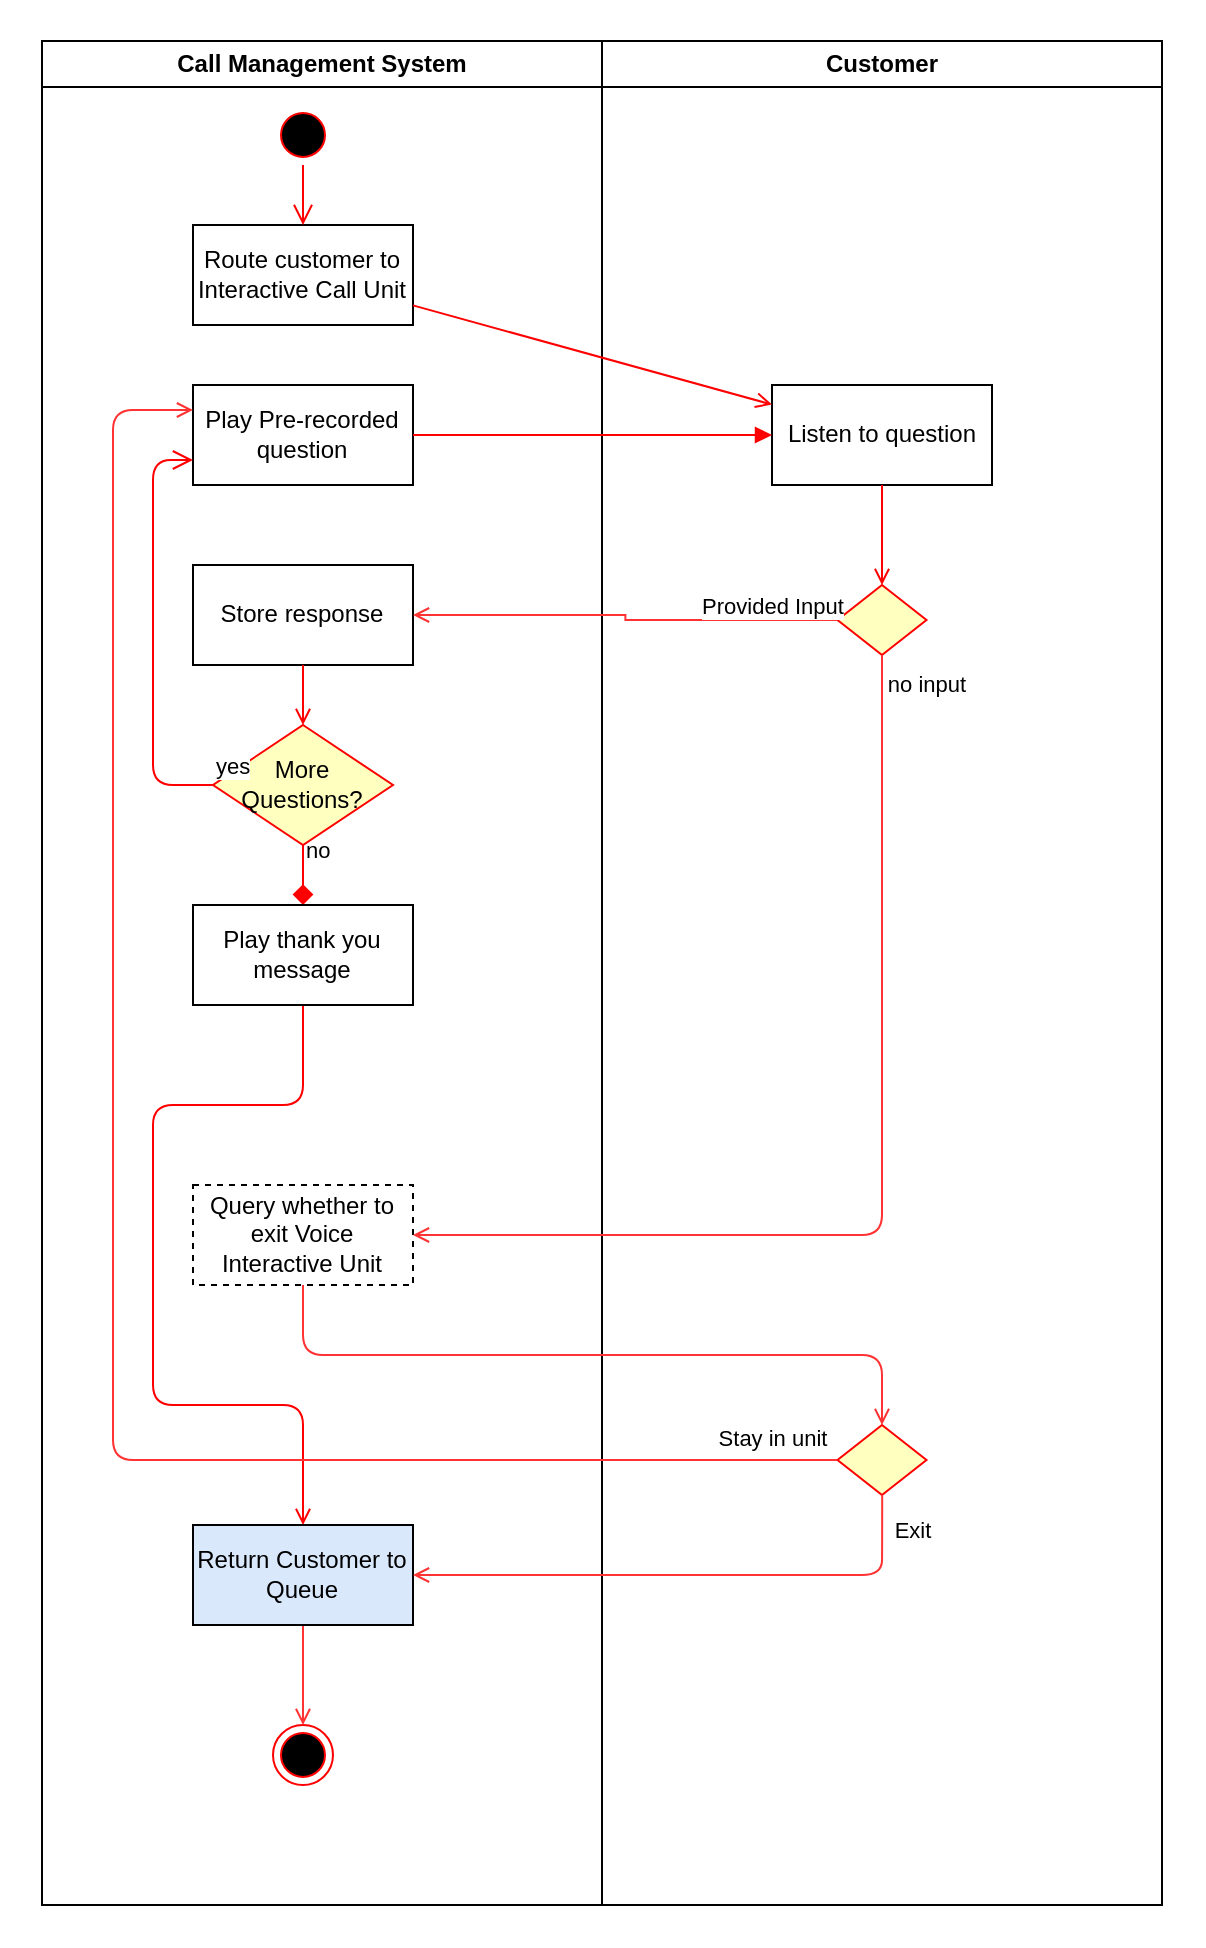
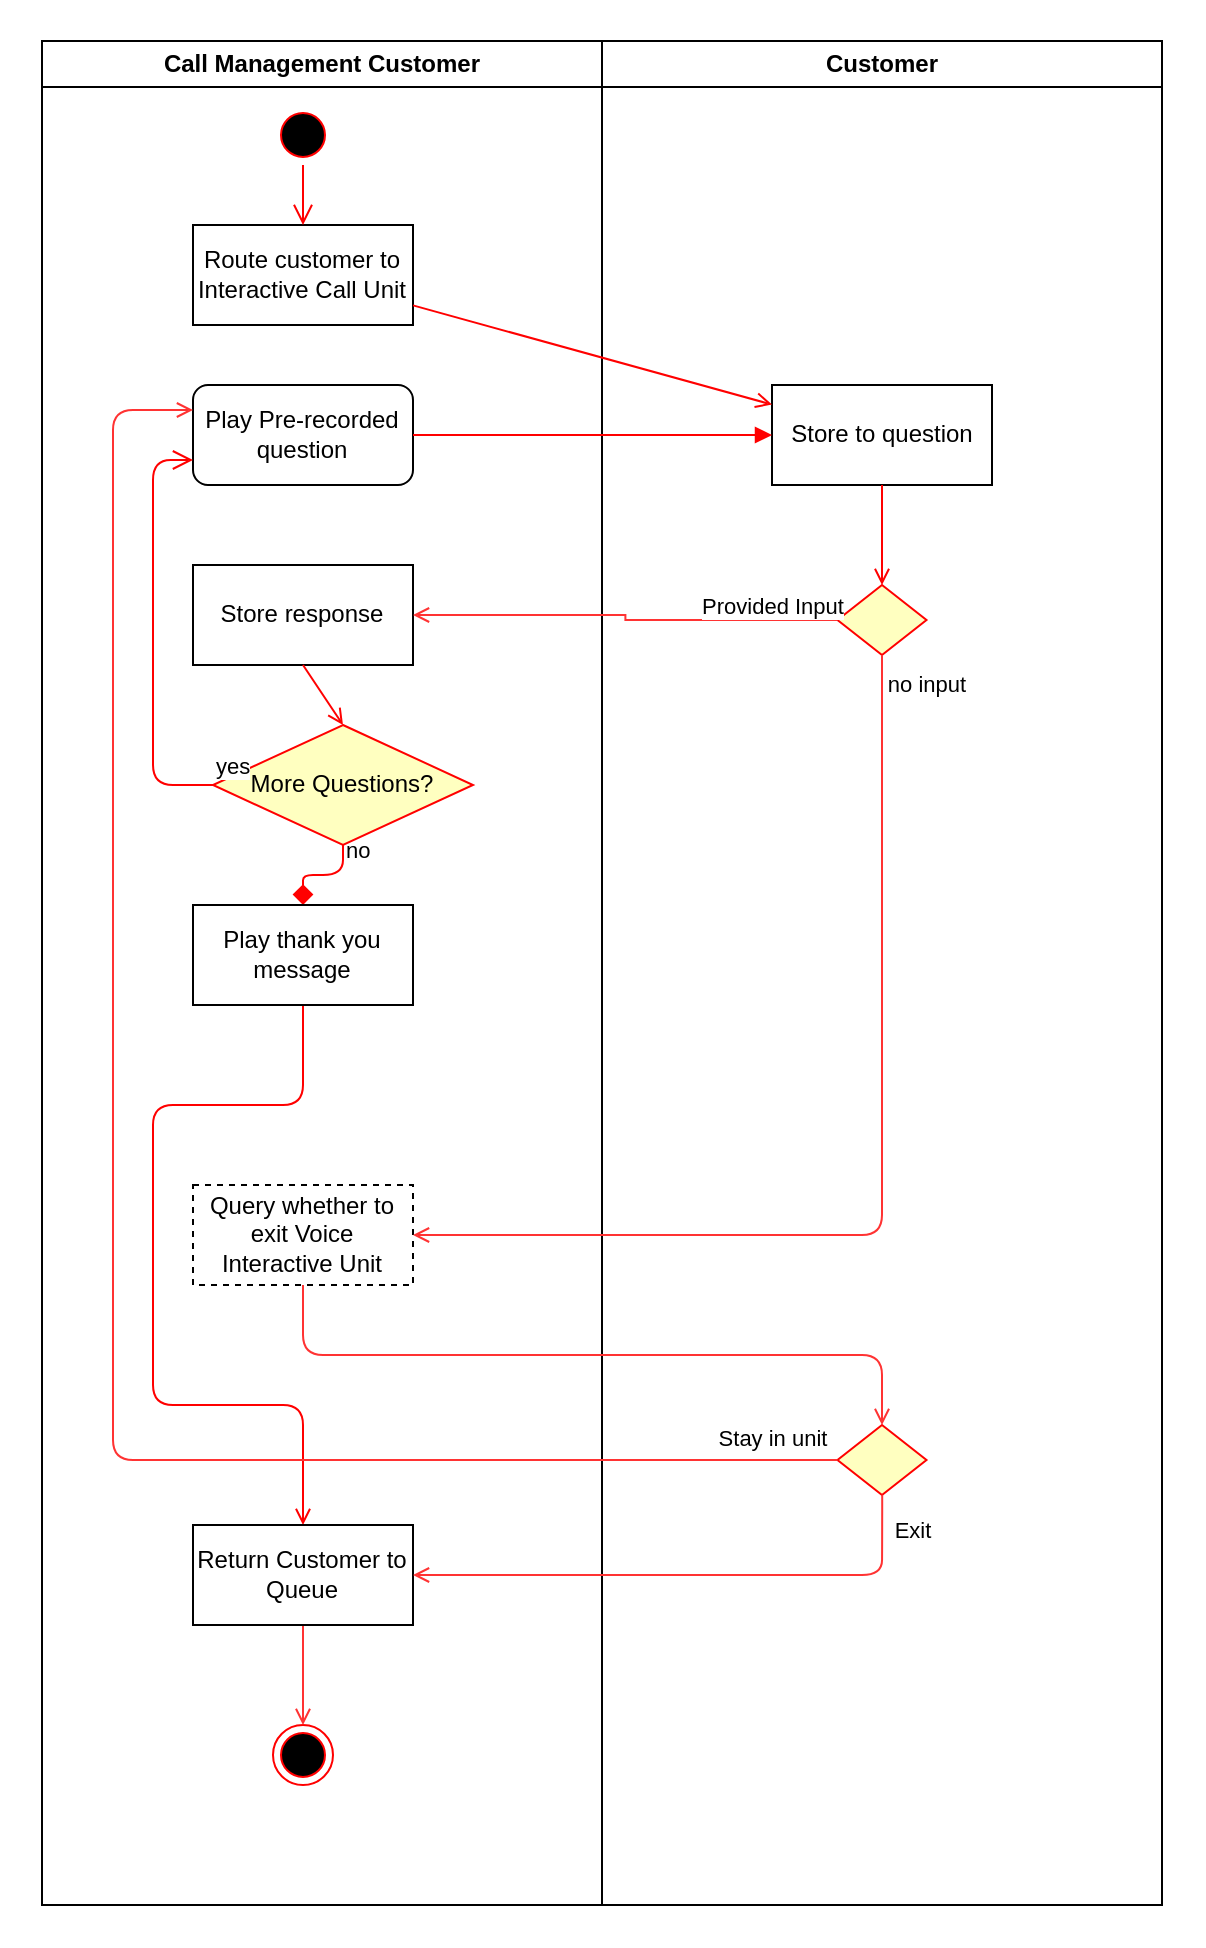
node "Call Management System": label "Call Management System" -> "Call Management Customer"
node "Play Pre-recorded question": shape rectangle -> rounded rectangle
node "Listen to question": label "Listen to question" -> "Store to question"
node "More Questions?": size 180x120 -> 260x120
node "Return Customer to Queue": fillcolor #dae8fc -> #ffffff
